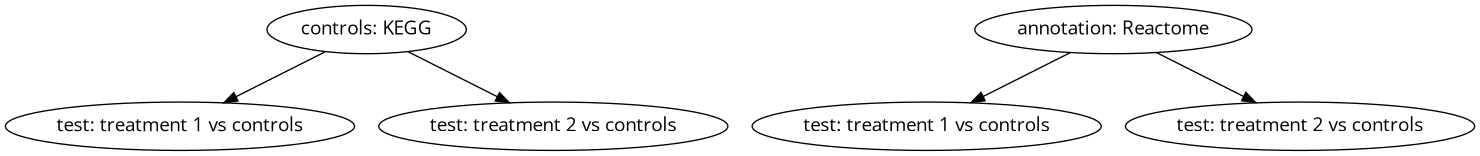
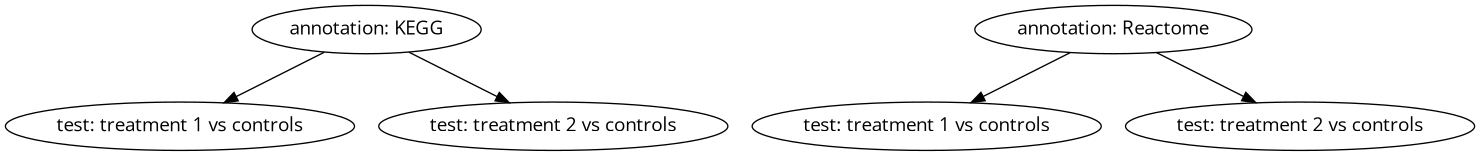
node "controls: KEGG": label "controls: KEGG" -> "annotation: KEGG"
